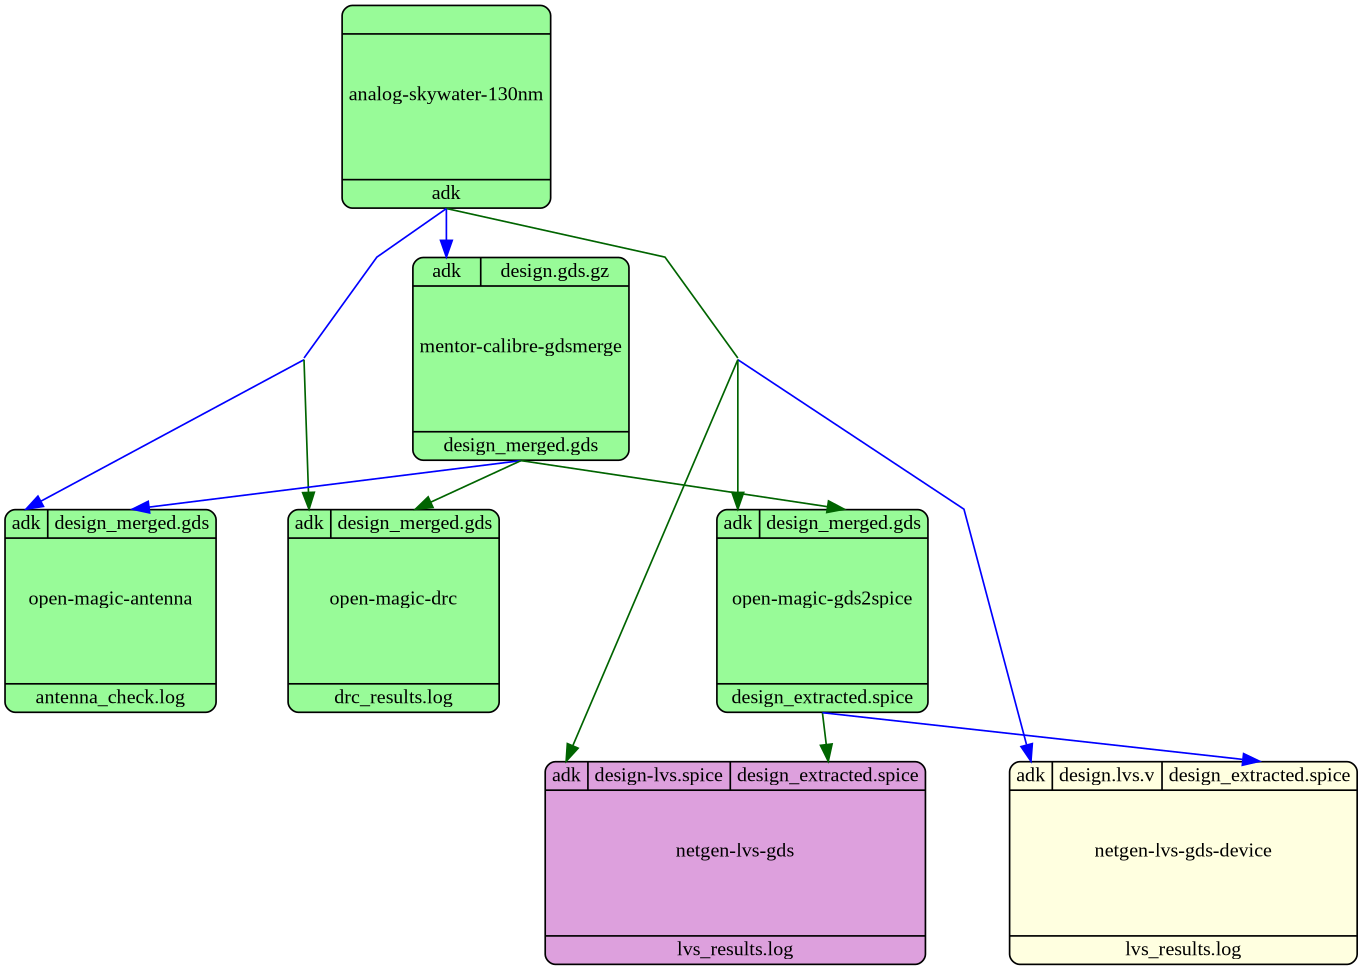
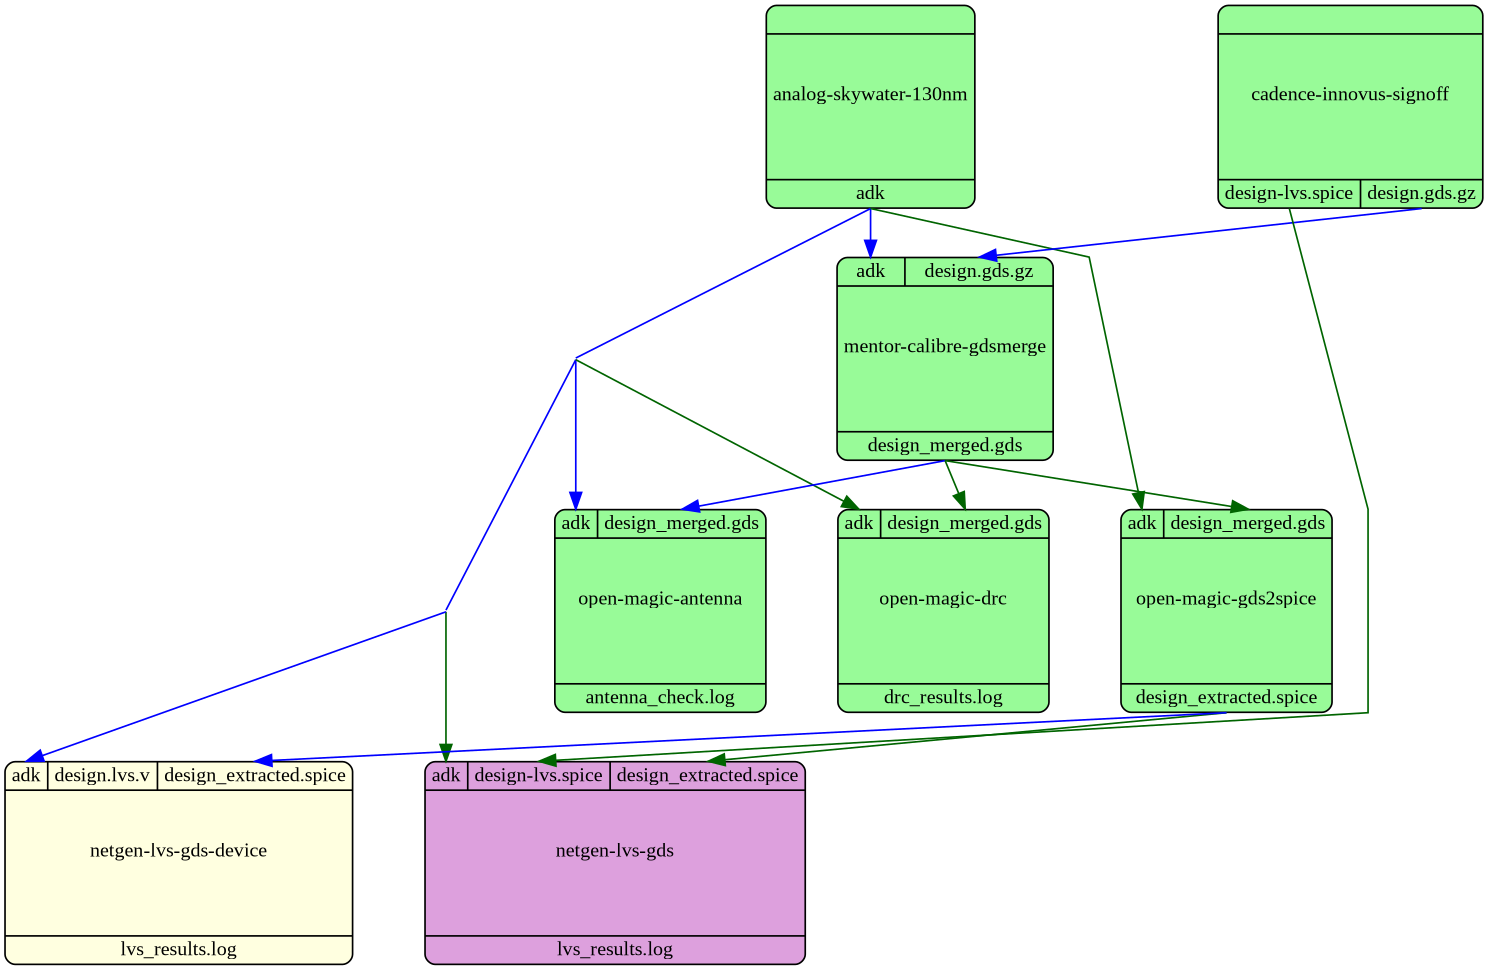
node "cadence-innovus-signoff": added
